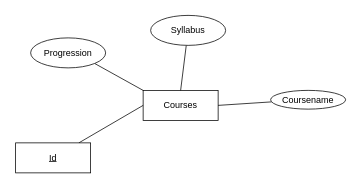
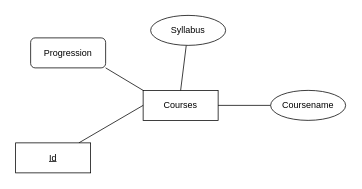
node "Progression": shape ellipse -> rounded rectangle
node "Coursename": size 75x19 -> 75x30
